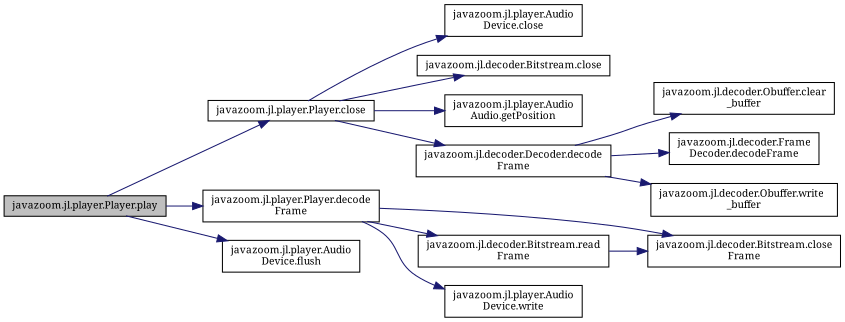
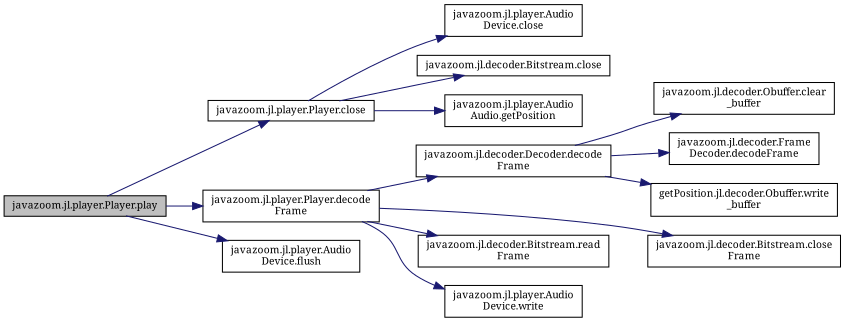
edge "javazoom.jl.player.Player.close" -> "javazoom.jl.decoder.Decoder.decode Frame": now "javazoom.jl.player.Player.decode Frame" -> "javazoom.jl.decoder.Decoder.decode Frame"
node "javazoom.jl.decoder.Obuffer.write _buffer": label "javazoom.jl.decoder.Obuffer.write _buffer" -> "getPosition.jl.decoder.Obuffer.write _buffer"
edge "javazoom.jl.decoder.Bitstream.read Frame" -> "javazoom.jl.decoder.Bitstream.close Frame": removed
